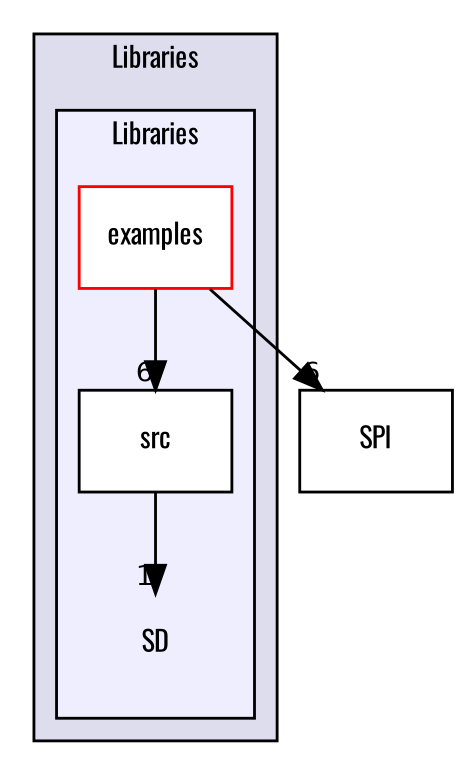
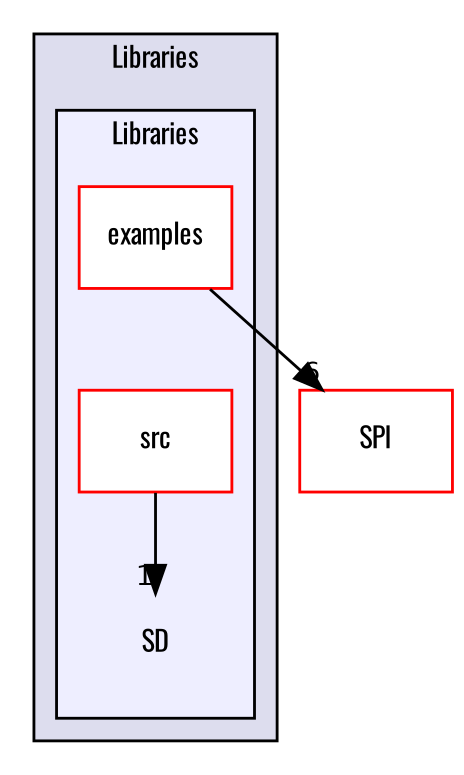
edge "examples" -> "src": removed
node "src": color black -> red
node "SPI": color black -> red
